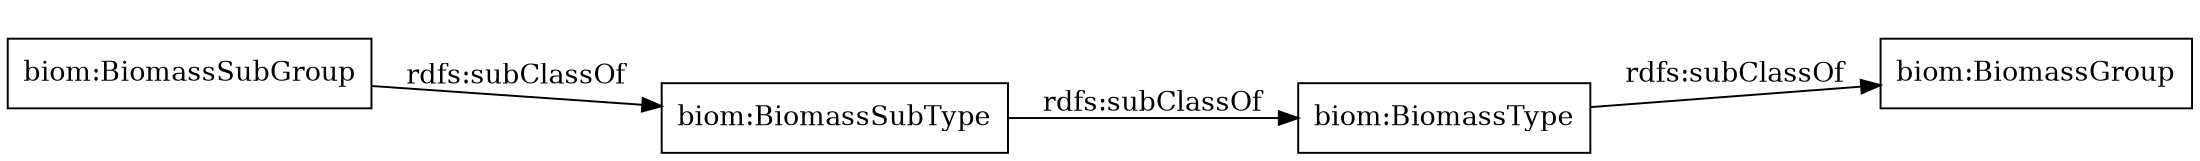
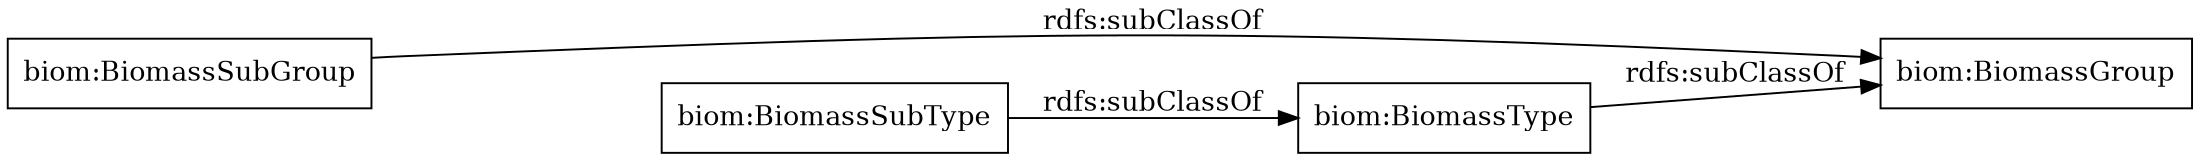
edge "biom:BiomassSubGroup" -> "biom:BiomassSubType": now "biom:BiomassSubGroup" -> "biom:BiomassGroup"
